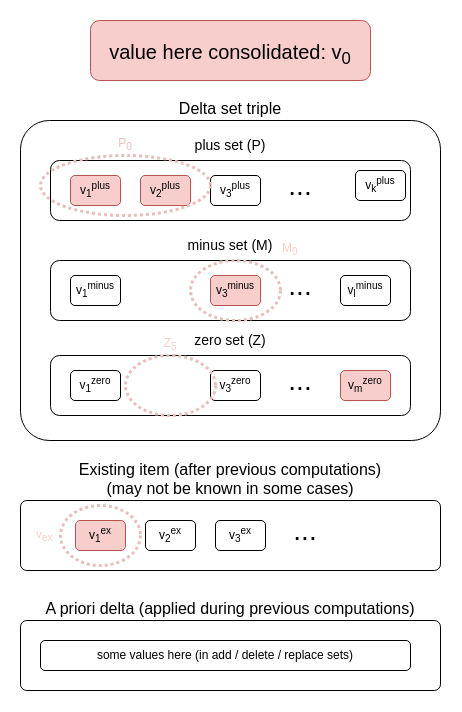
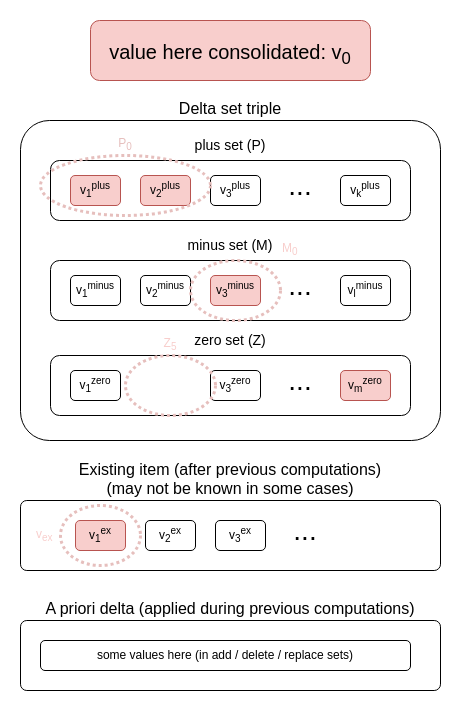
node "vkplus": moved (381, 186) -> (366, 191)
node "v2minus": added
